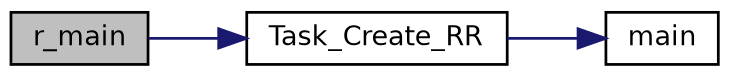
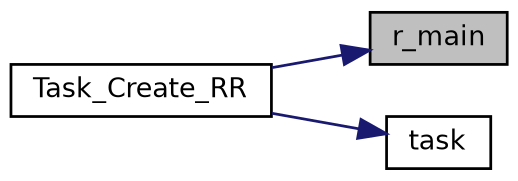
edge "r_main" -> "Task_Create_RR": reversed
node "main": label "main" -> "task"
